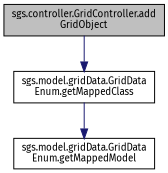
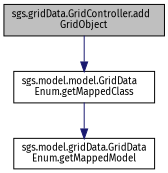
node "sgs.controller.GridController.add GridObject": label "sgs.controller.GridController.add GridObject" -> "sgs.gridData.GridController.add GridObject"
node "sgs.model.gridData.GridData Enum.getMappedClass": label "sgs.model.gridData.GridData Enum.getMappedClass" -> "sgs.model.model.GridData Enum.getMappedClass"
